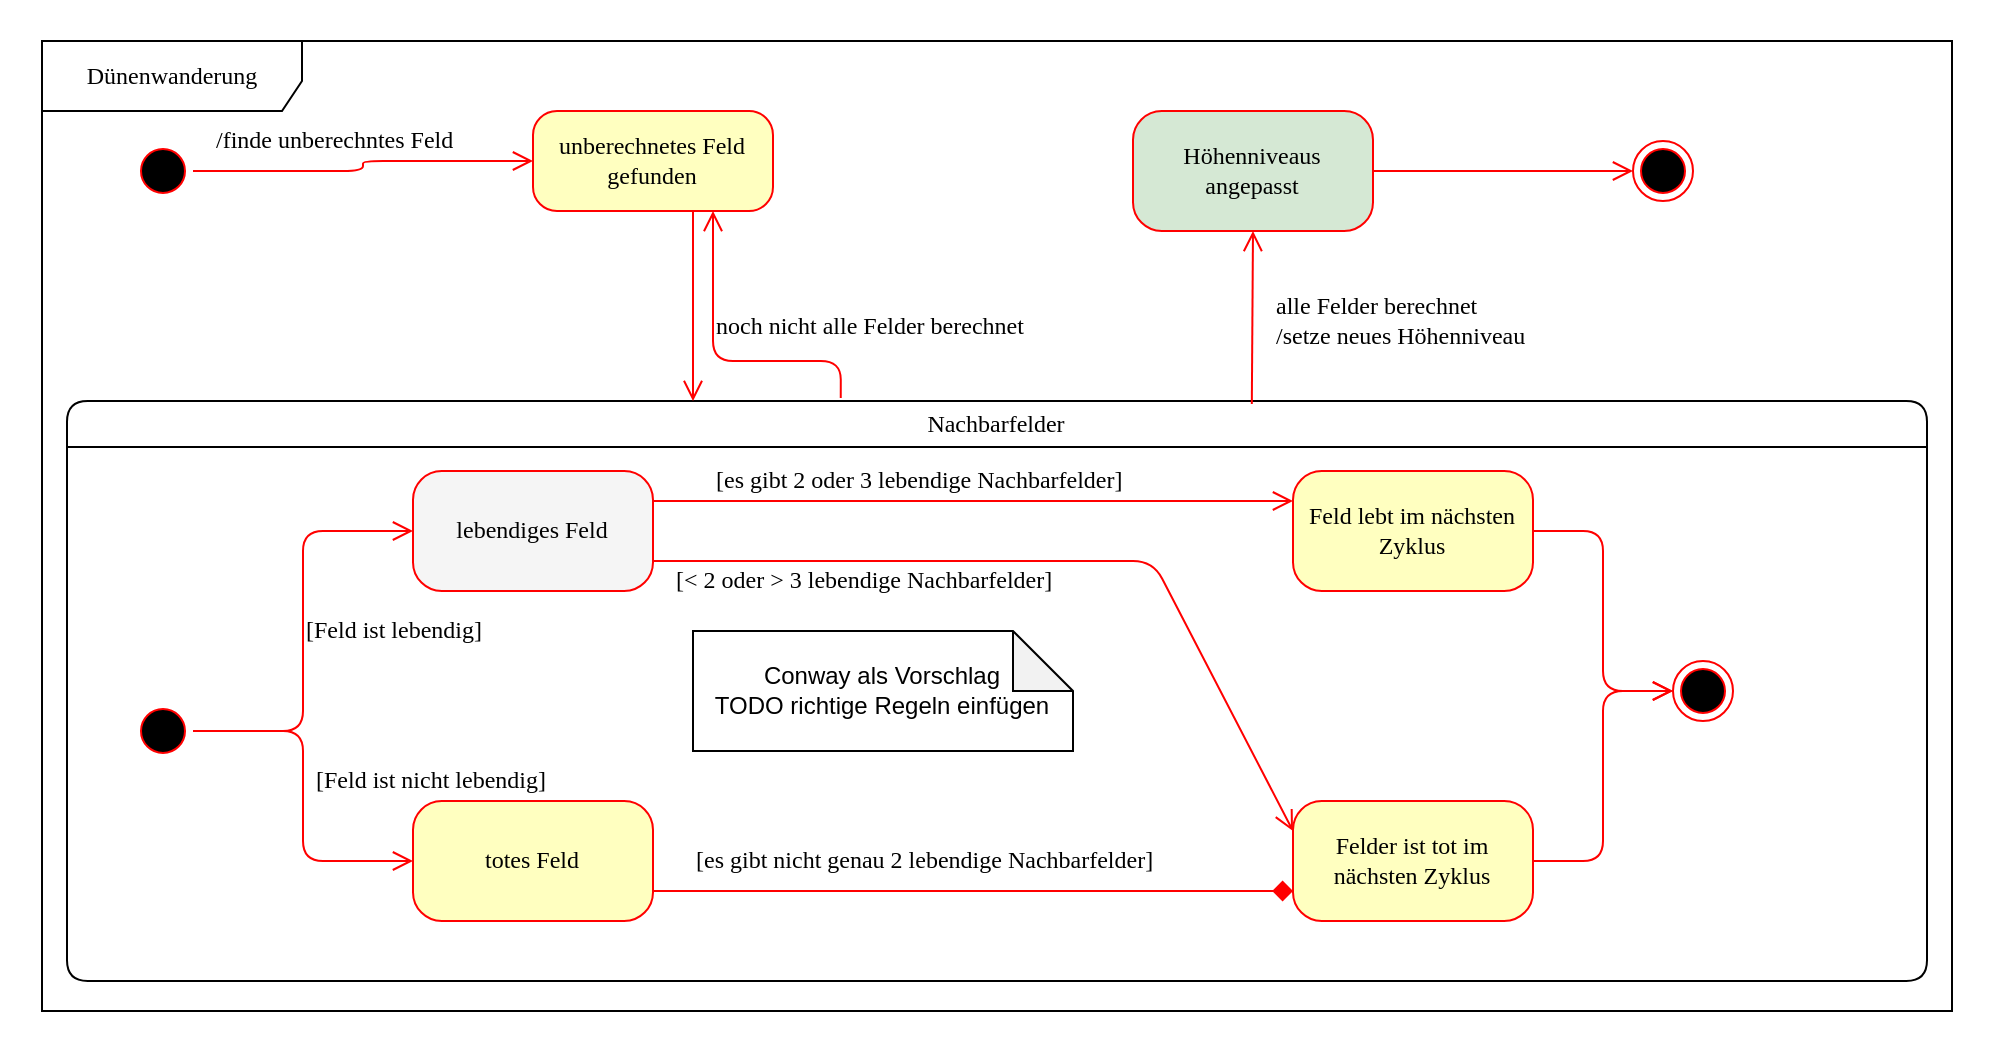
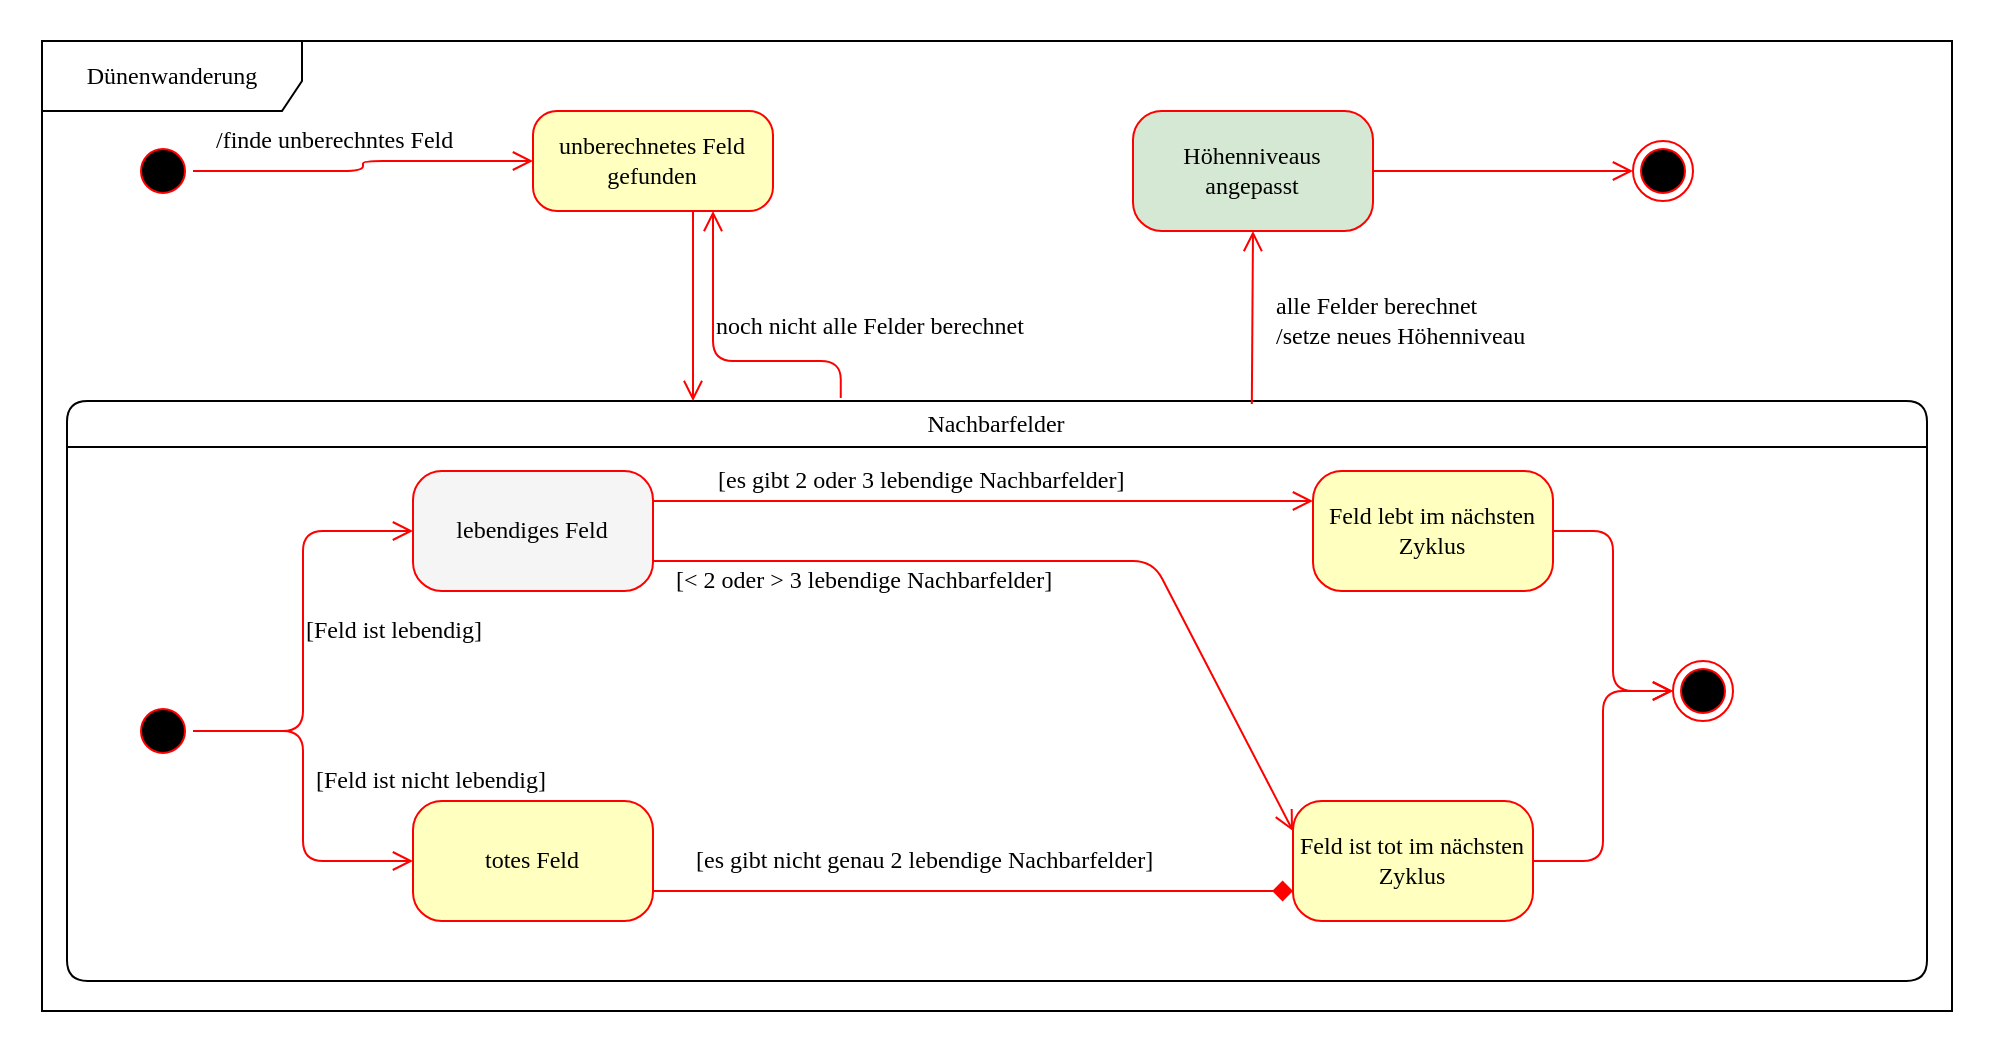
node "Feld lebt im nächsten Zyklus": moved (1413, 531) -> (1433, 531)
node "Conway als Vorschlag TODO richtige Regeln einfügen": removed
node "Felder ist tot im nächsten Zyklus": label "Felder ist tot im nächsten Zyklus" -> "Feld ist tot im nächsten Zyklus"
